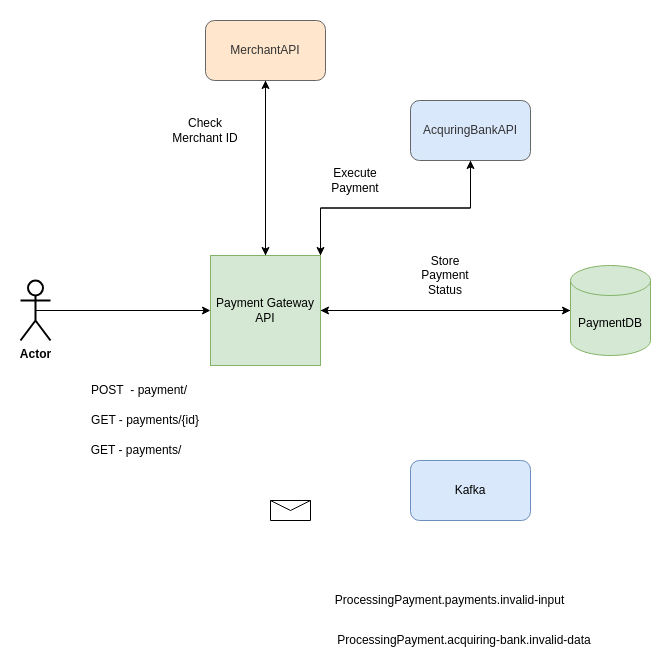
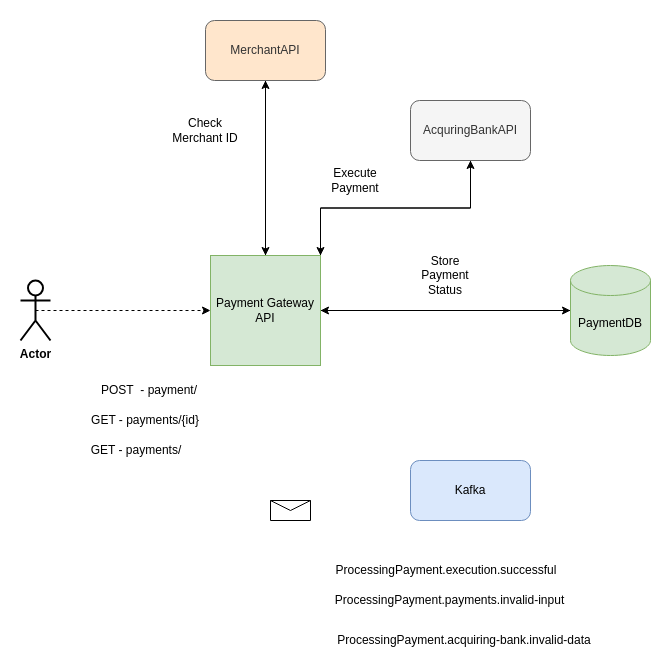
node "AcquringBankAPI": fillcolor #dae8fc -> #f5f5f5
edge "Actor" -> "Payment Gateway API": style solid -> dashed
node "POST - payment/": moved (140, 391) -> (150, 391)
node "ProcessingPayment.execution.successful": added
